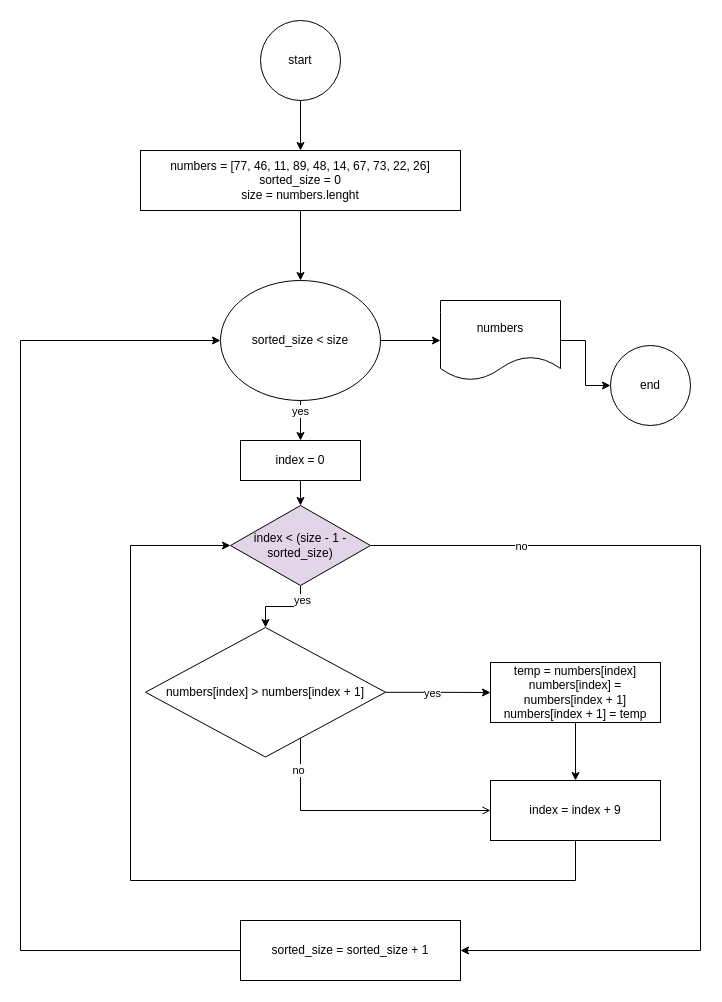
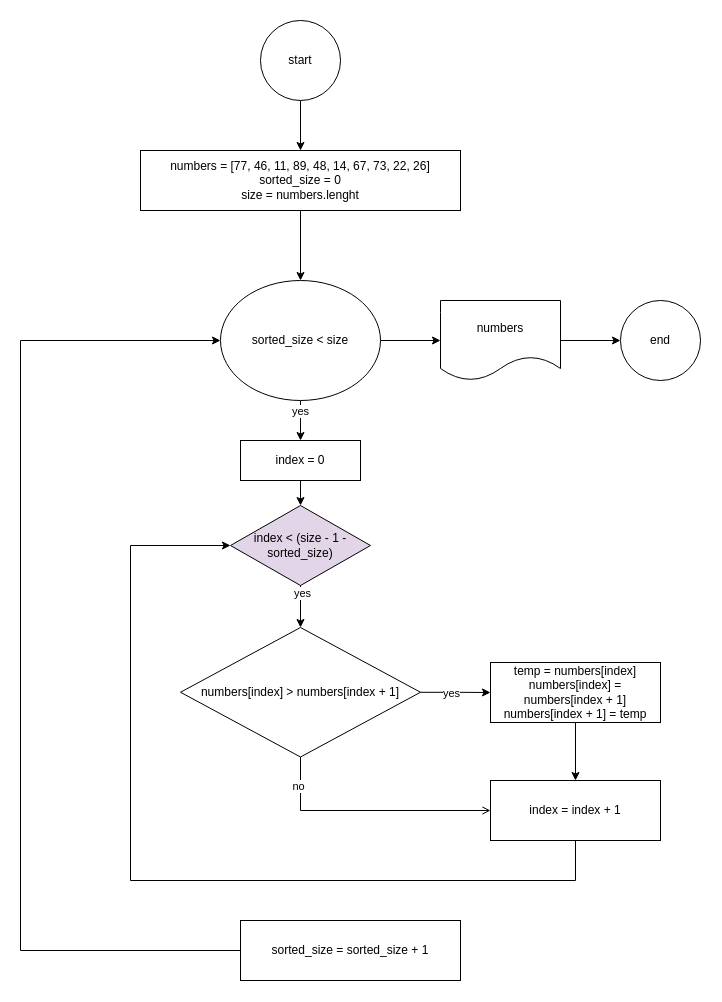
node "end": moved (651, 386) -> (661, 341)
node "numbers[index] > numbers[index + 1]": moved (266, 692) -> (301, 692)
edge "index < (size - 1 - sorted_size)" -> "sorted_size = sorted_size + 1": removed, label "no"
node "index = index + 9": label "index = index + 9" -> "index = index + 1"
